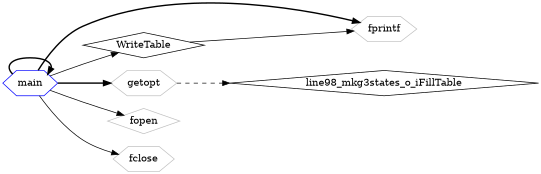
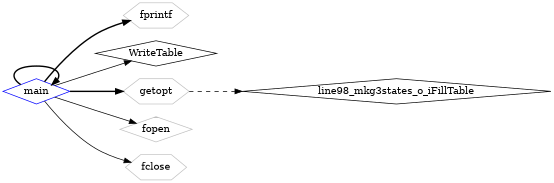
edge "WriteTable" -> "fprintf": removed
node "main": shape hexagon -> diamond
